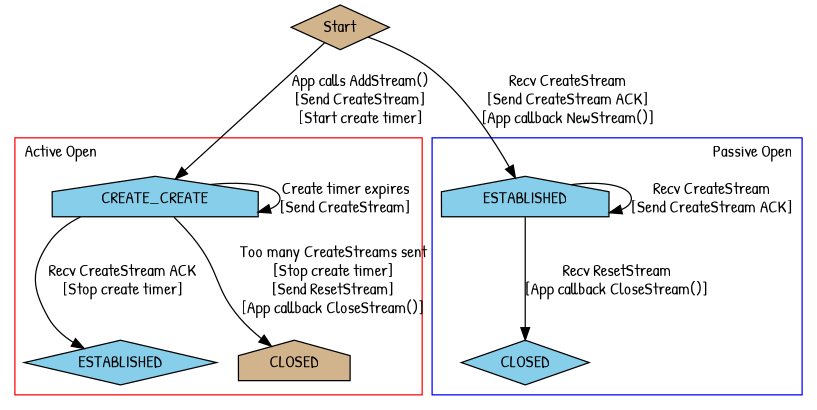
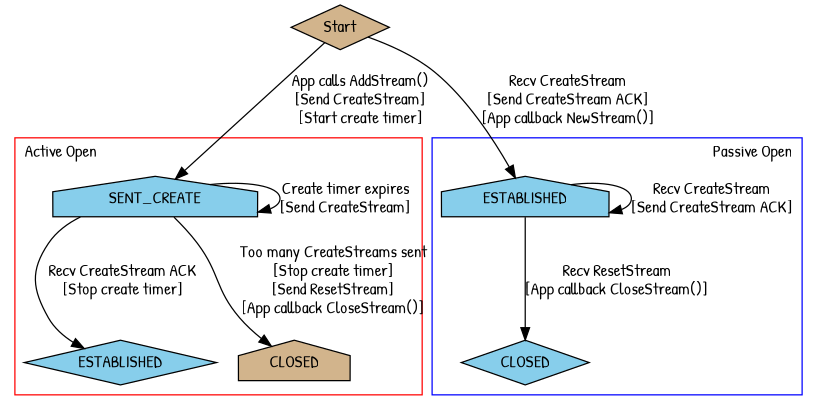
node "CREATE_CREATE": label "CREATE_CREATE" -> "SENT_CREATE"
